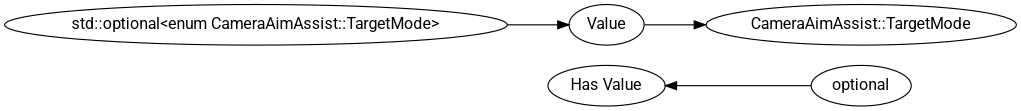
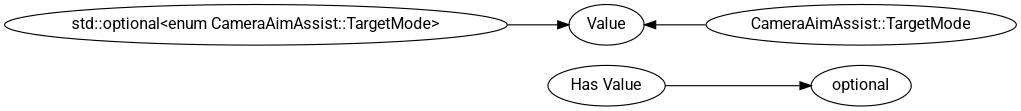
edge "Value" -> "CameraAimAssist::TargetMode": reversed
edge "optional" -> "Has Value": reversed
